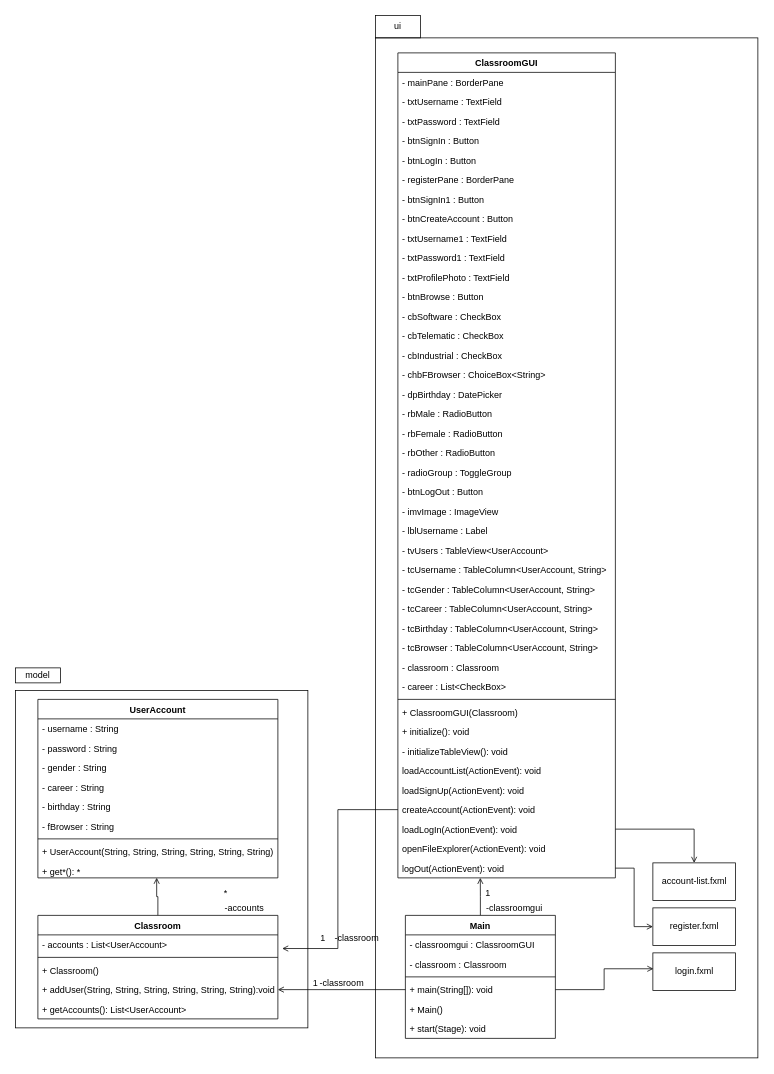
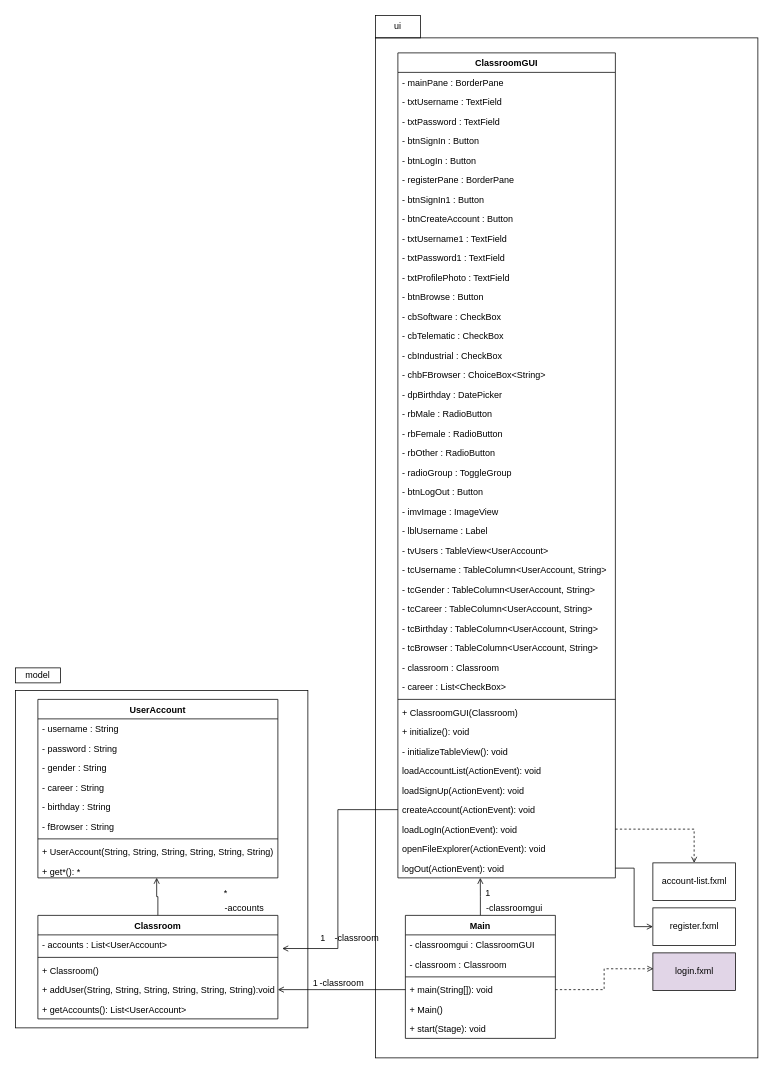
edge "loadLogIn(ActionEvent): void" -> "account-list.fxml": style solid -> dashed
node "login.fxml": fillcolor #ffffff -> #e1d5e7
edge "+ main(String[]): void" -> "login.fxml": style solid -> dashed
